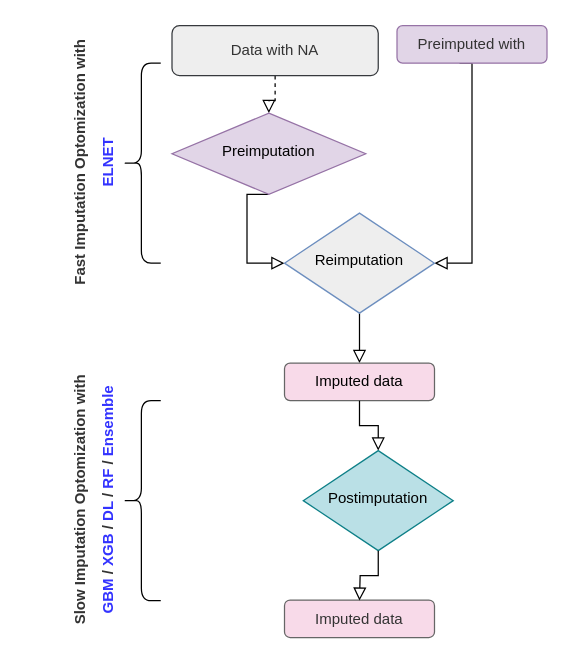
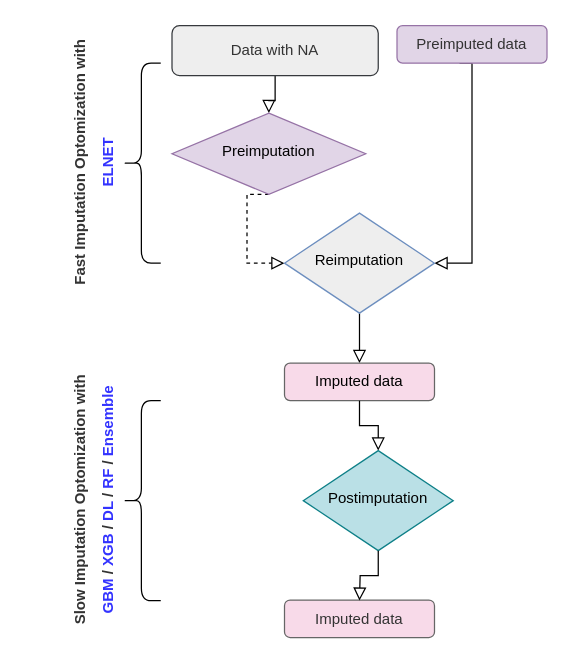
node "Preimputed with": label "Preimputed with" -> "Preimputed data"
edge "Data with NA" -> "Preimputation": style dashed -> solid
edge "Preimputation" -> "Reimputation": style solid -> dashed
